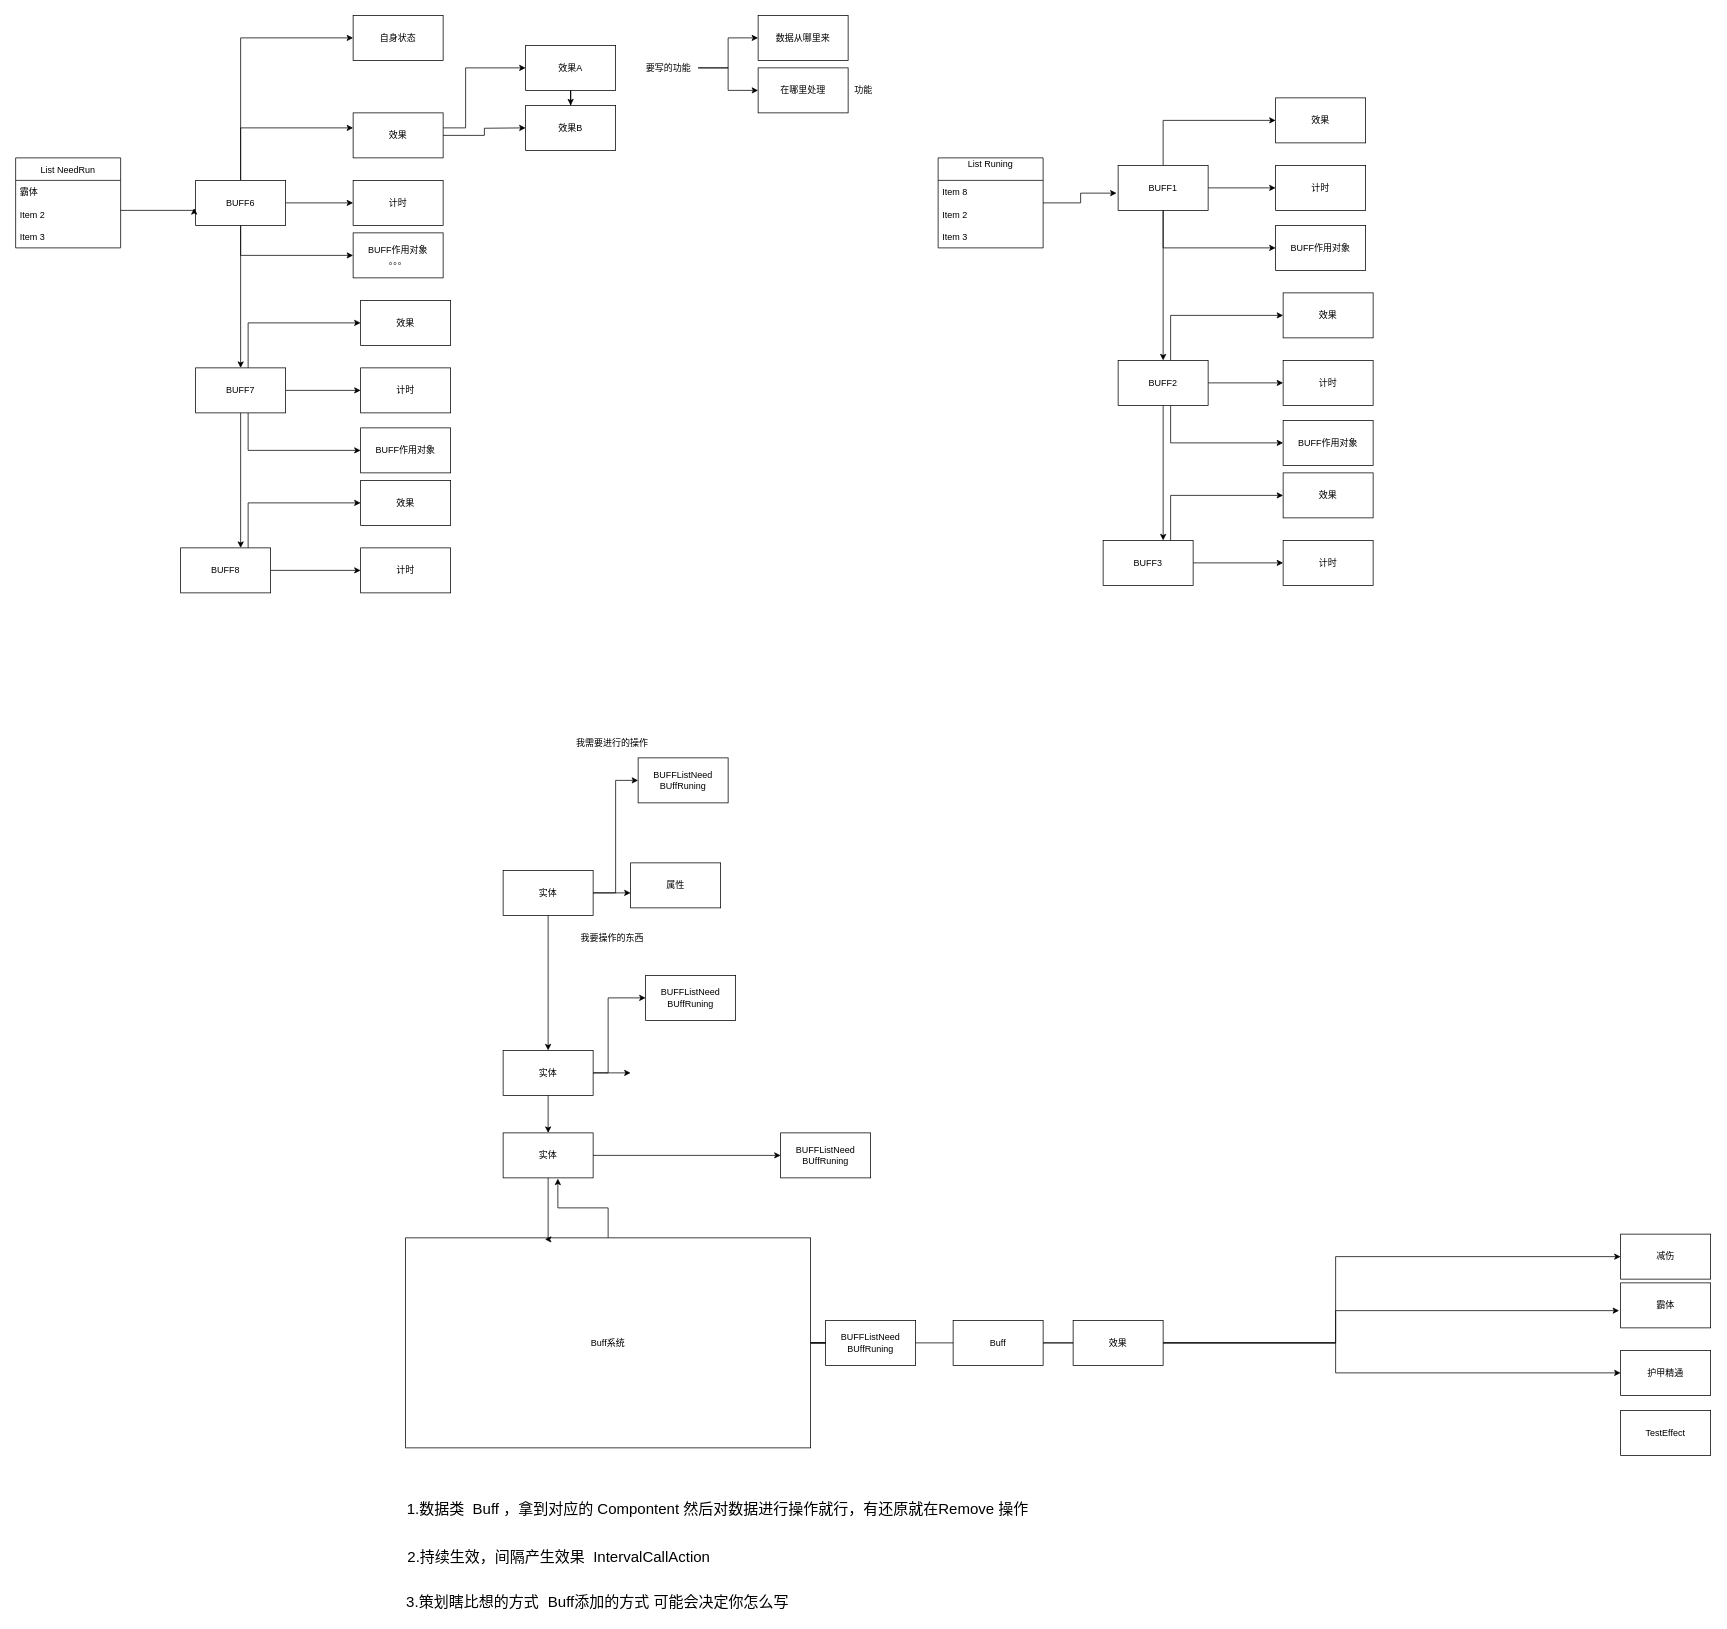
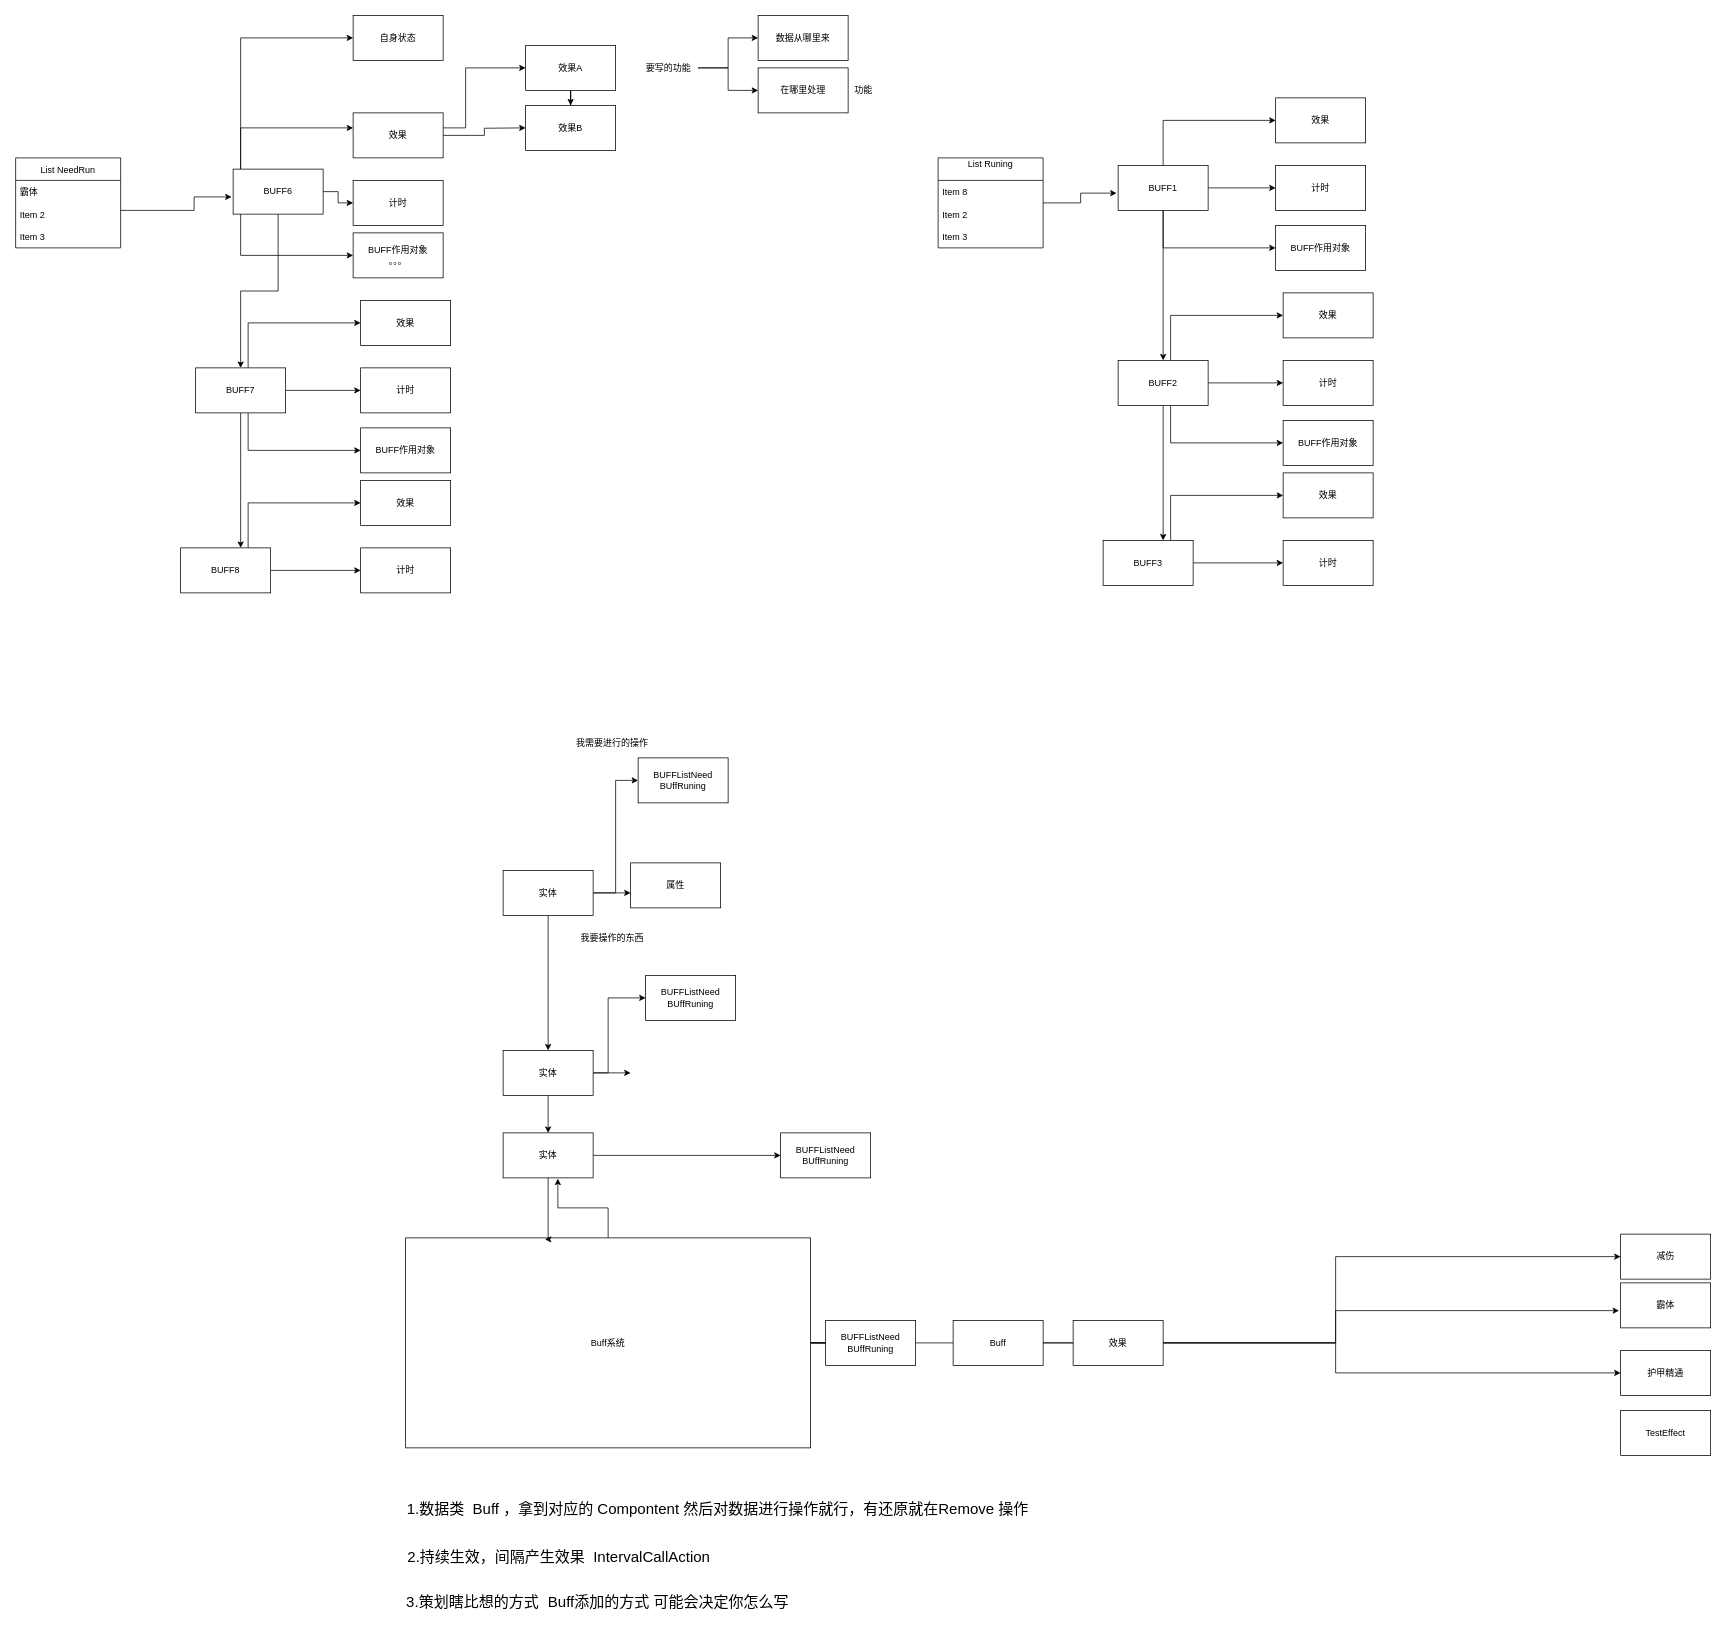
node "BUFF6": moved (240, 203) -> (278, 192)
